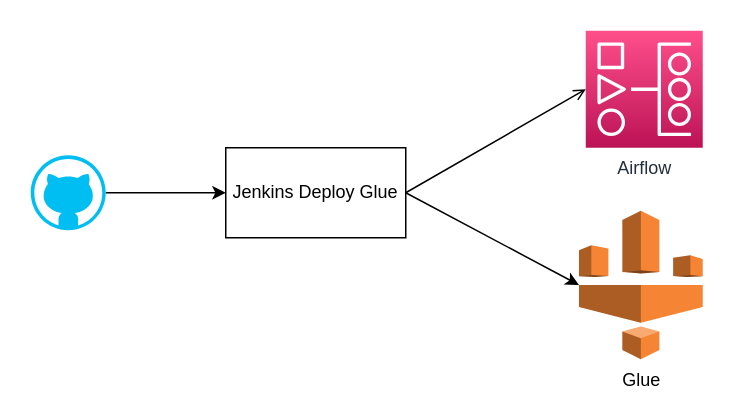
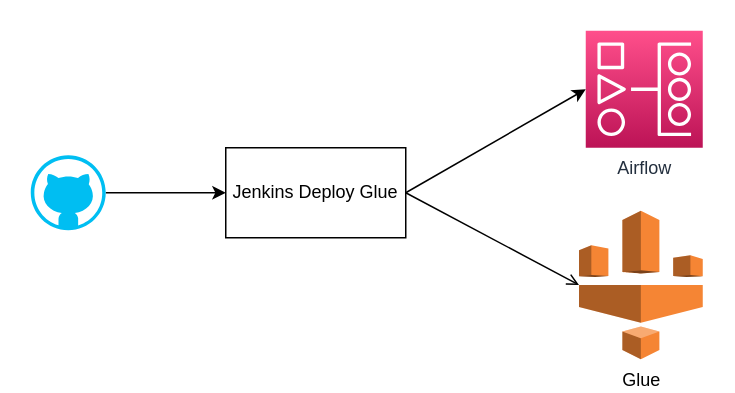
edge "Jenkins Deploy Glue" -> "Airflow": arrowhead open -> classic
edge "Jenkins Deploy Glue" -> "Glue": arrowhead classic -> open
